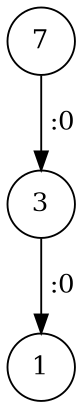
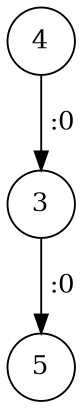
node "7": label "7" -> "4"
node "1": label "1" -> "5"
